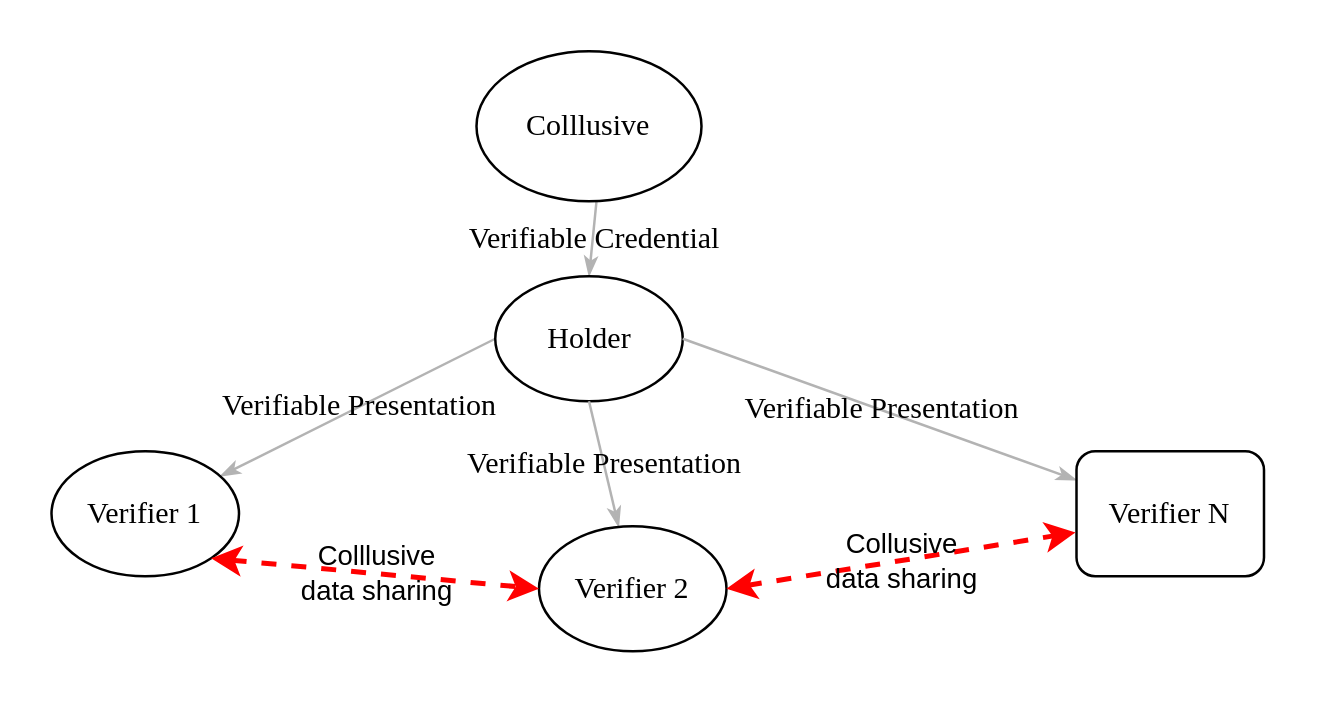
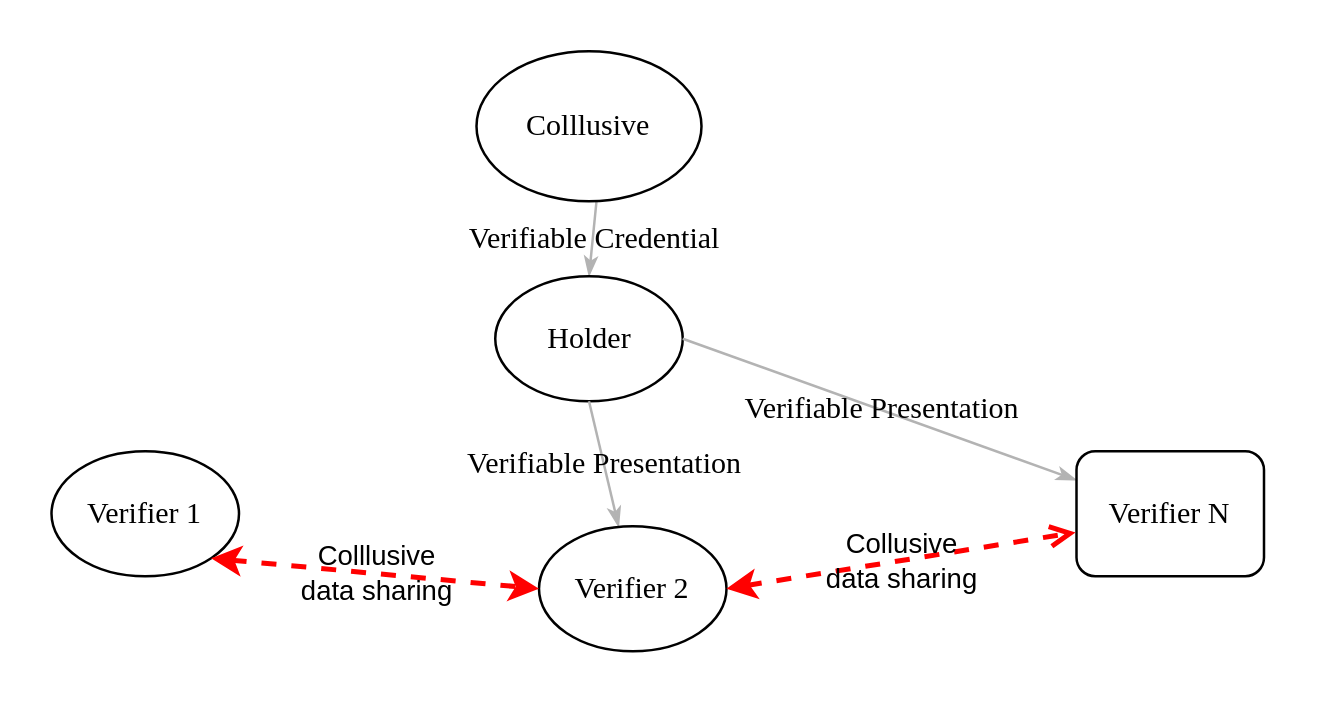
edge "Holder" -> "Verifier 1": removed, label "Verifiable Presentation"
edge "Verifier N" -- "Verifier 2": arrowhead classic -> open
